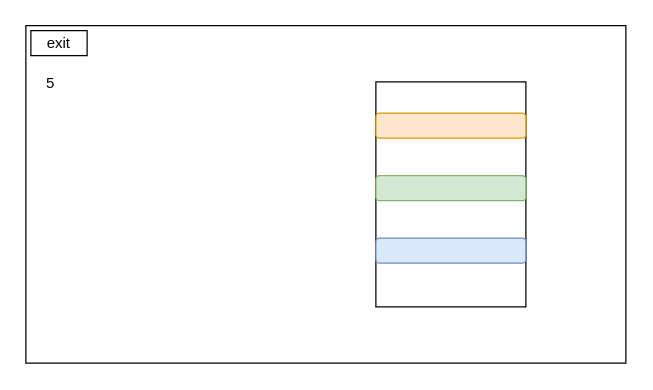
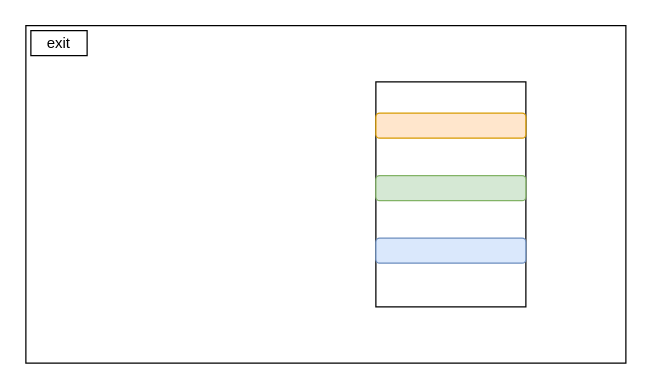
node "5": removed
